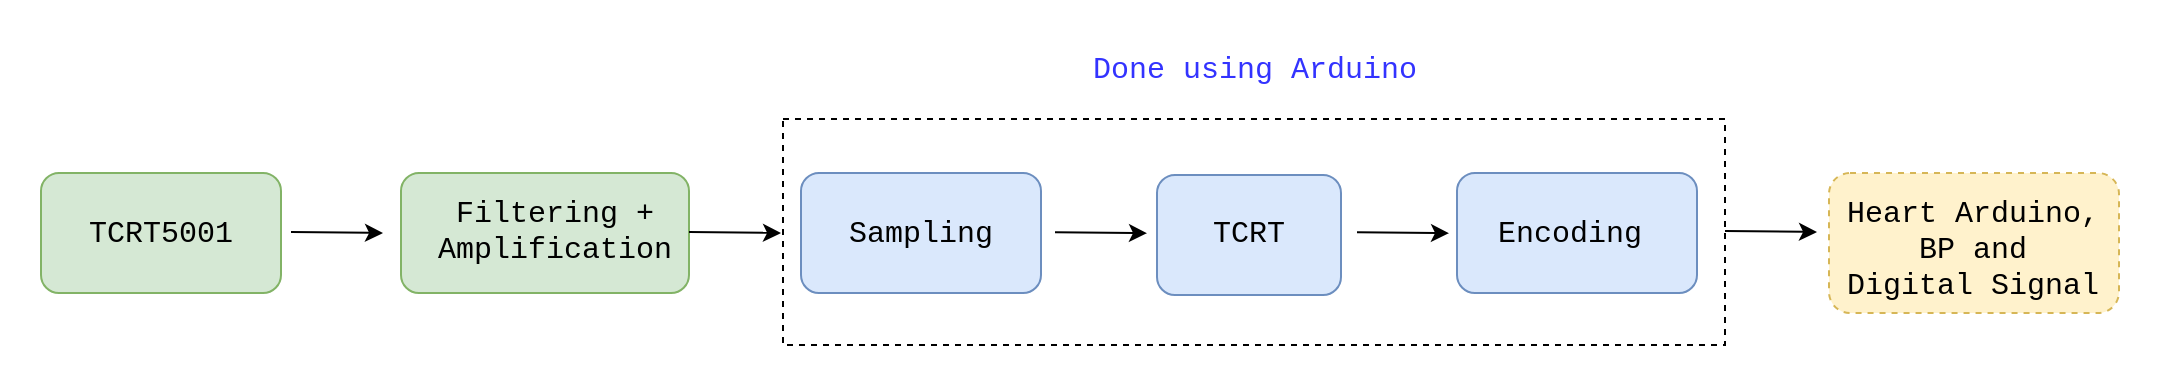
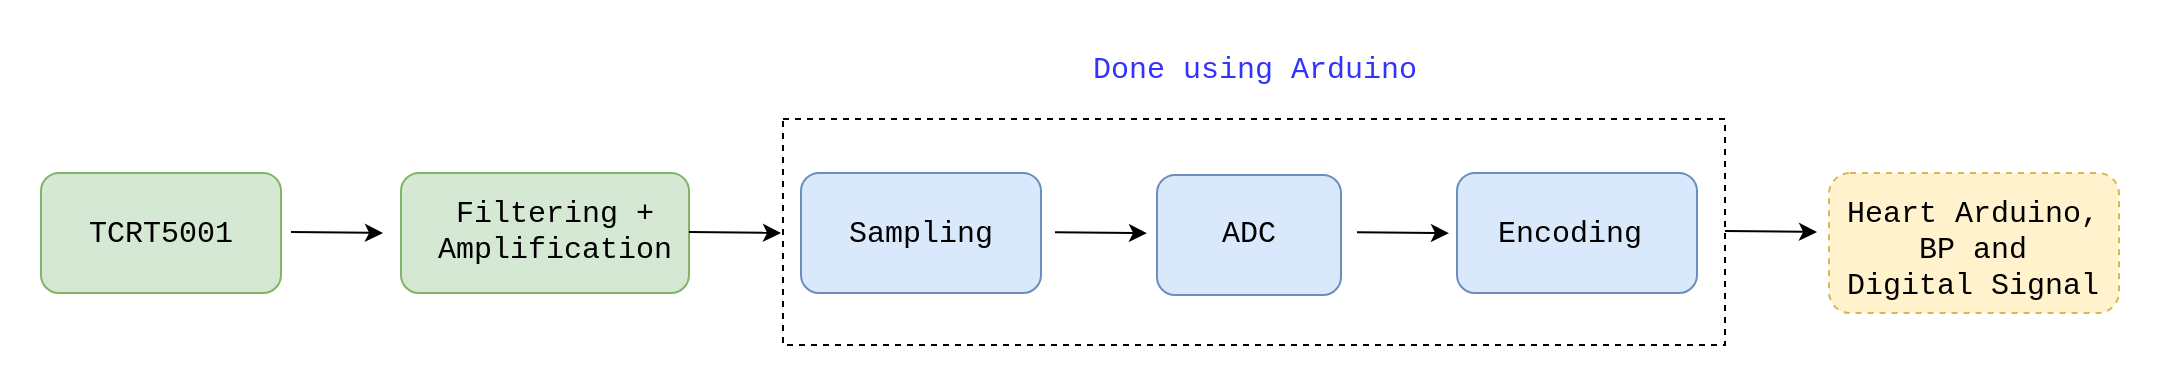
node "TCRT": label "TCRT" -> "ADC"
